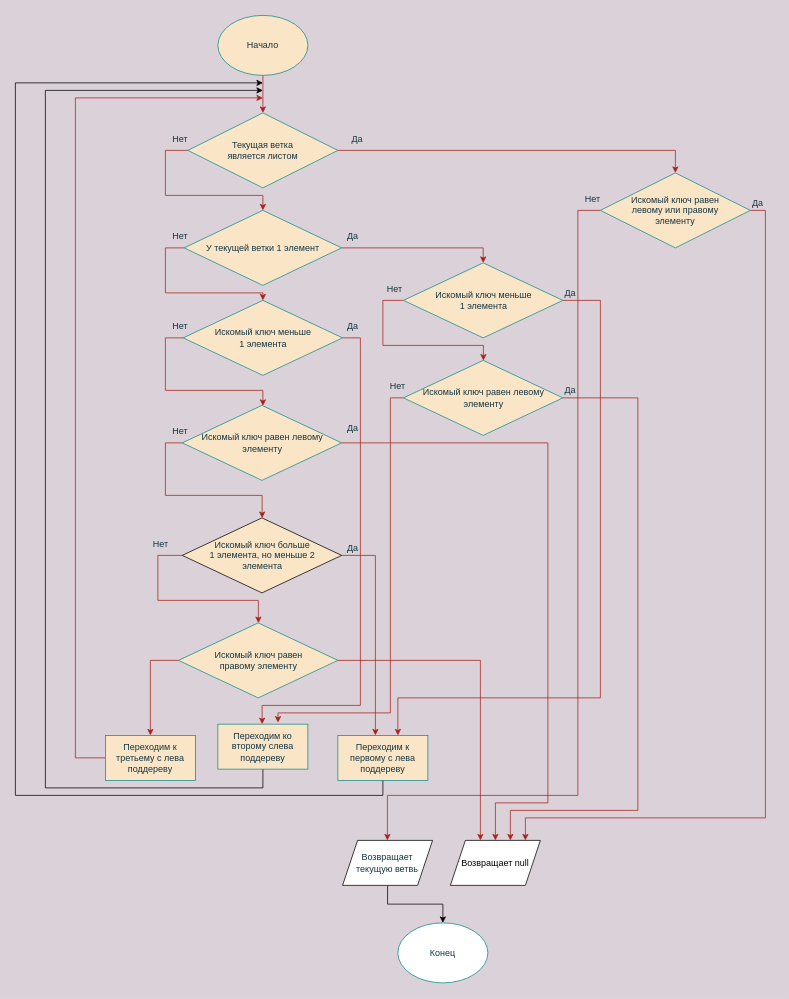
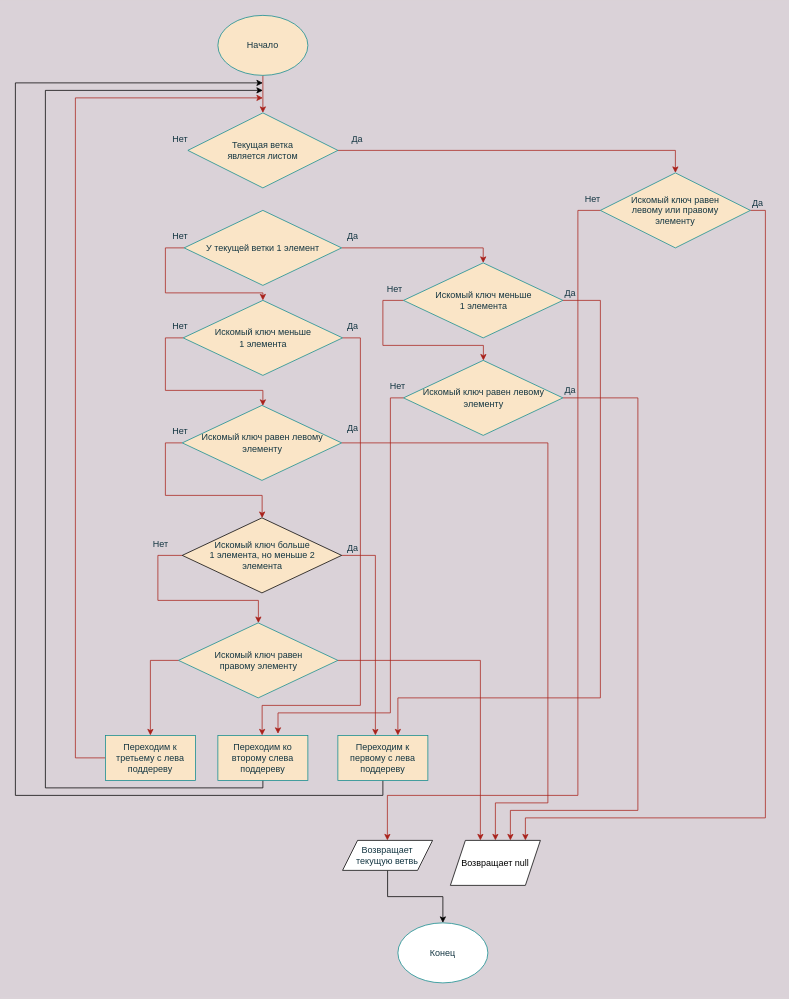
edge "Текущая ветка является листом" -> "У текущей ветки 1 элемент": removed
node "Переходим ко второму слева поддереву": moved (263, 747) -> (263, 758)
node "Возвращает текущую ветвь": size 90x45 -> 90x30
